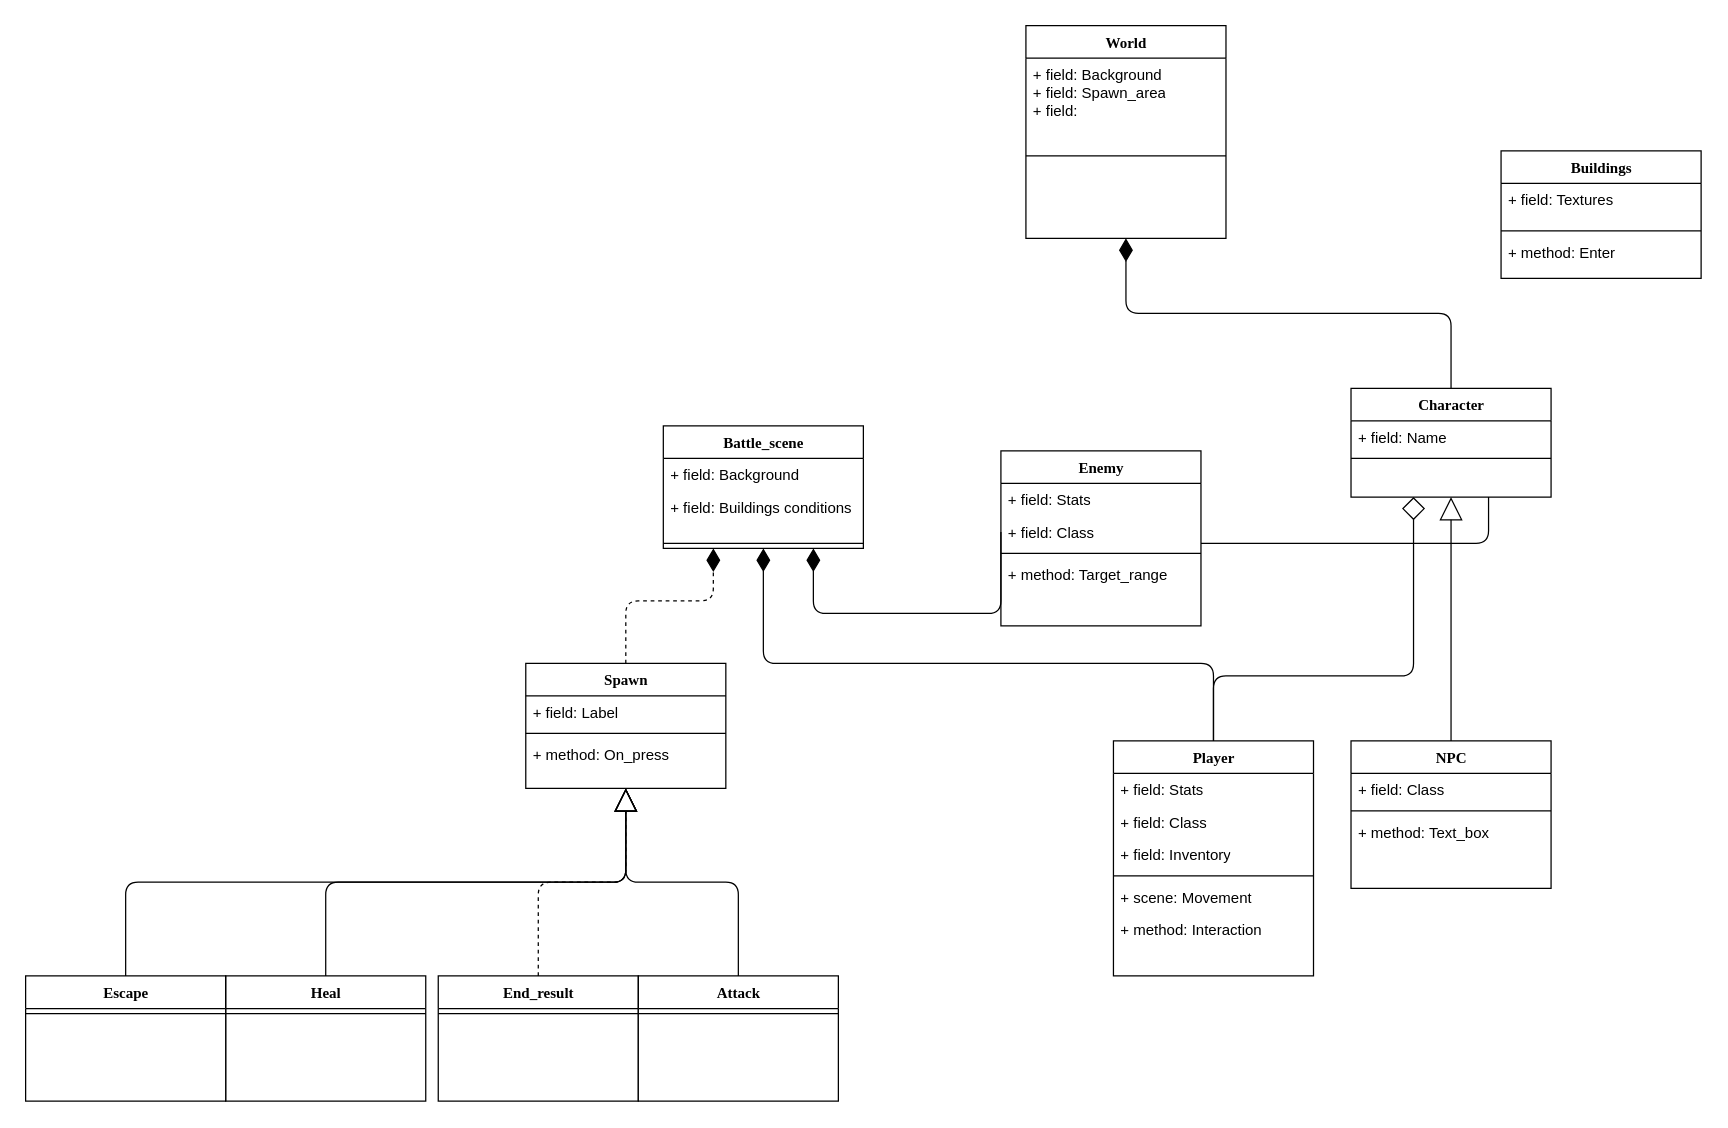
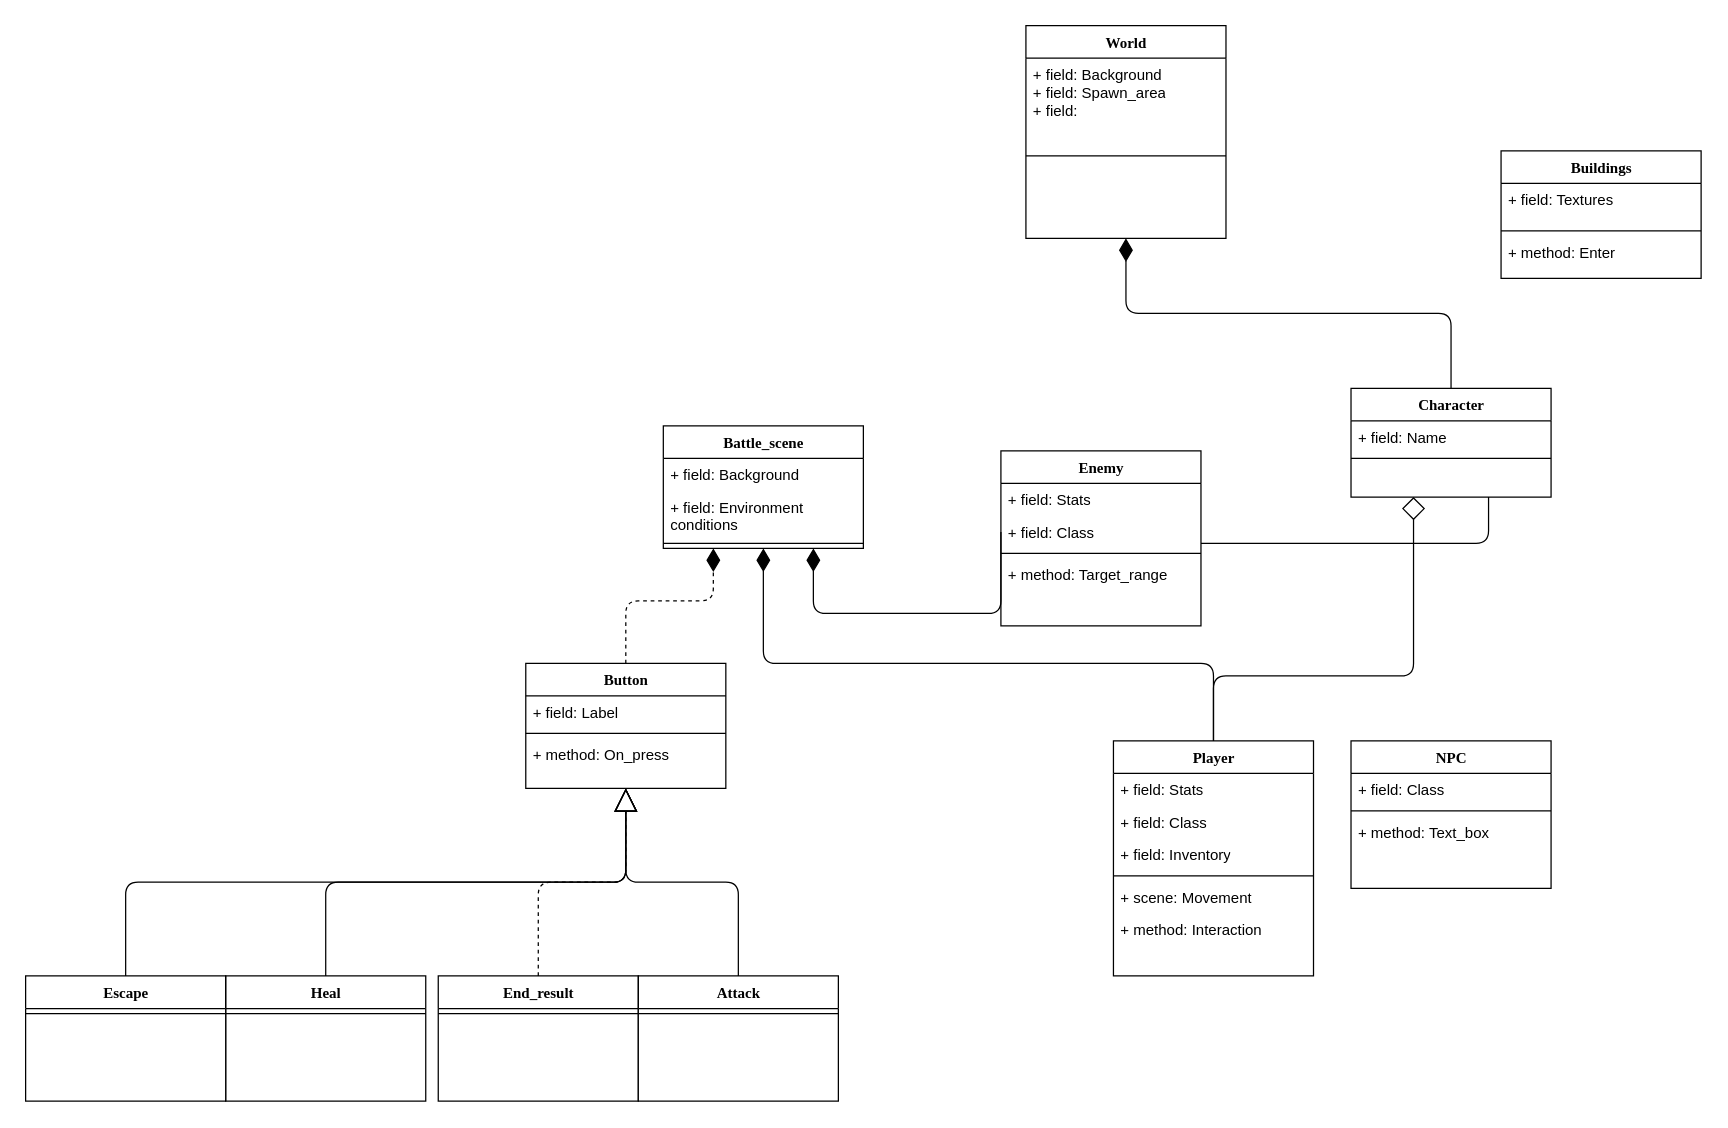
node "+ field: Buildings conditions": label "+ field: Buildings conditions" -> "+ field: Environment conditions"
edge "NPC" -> "Character": removed
node "Spawn": label "Spawn" -> "Button"
